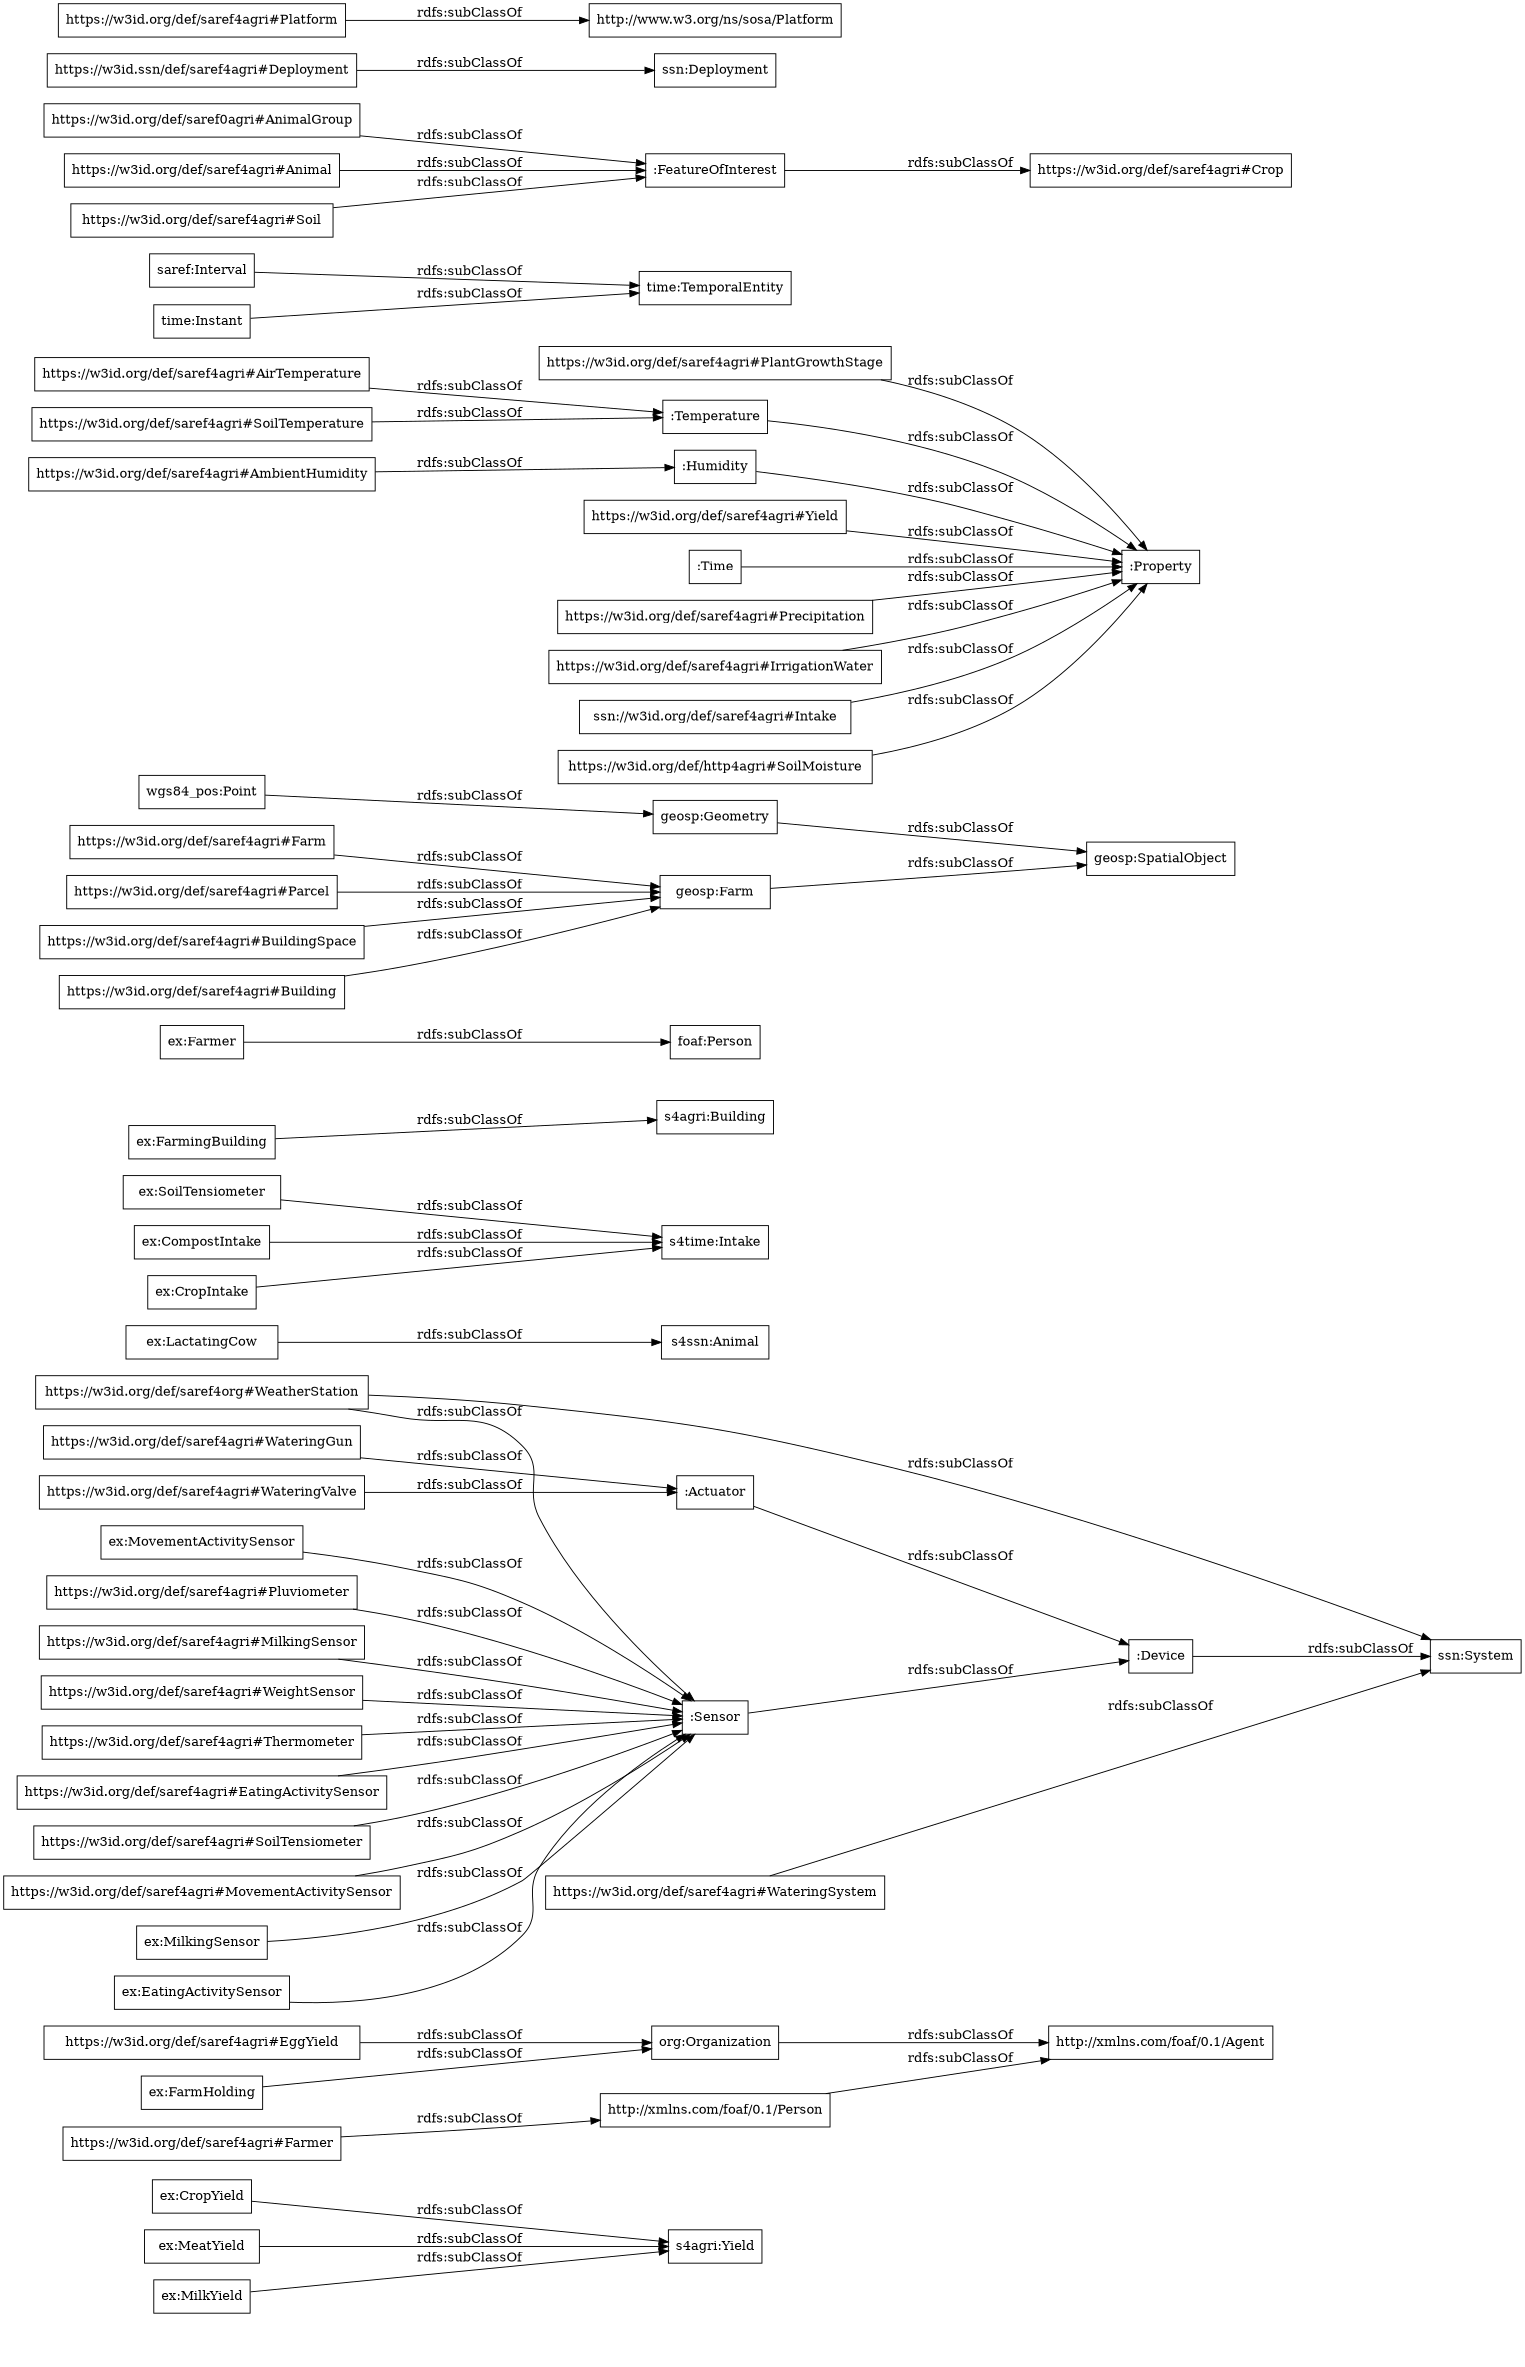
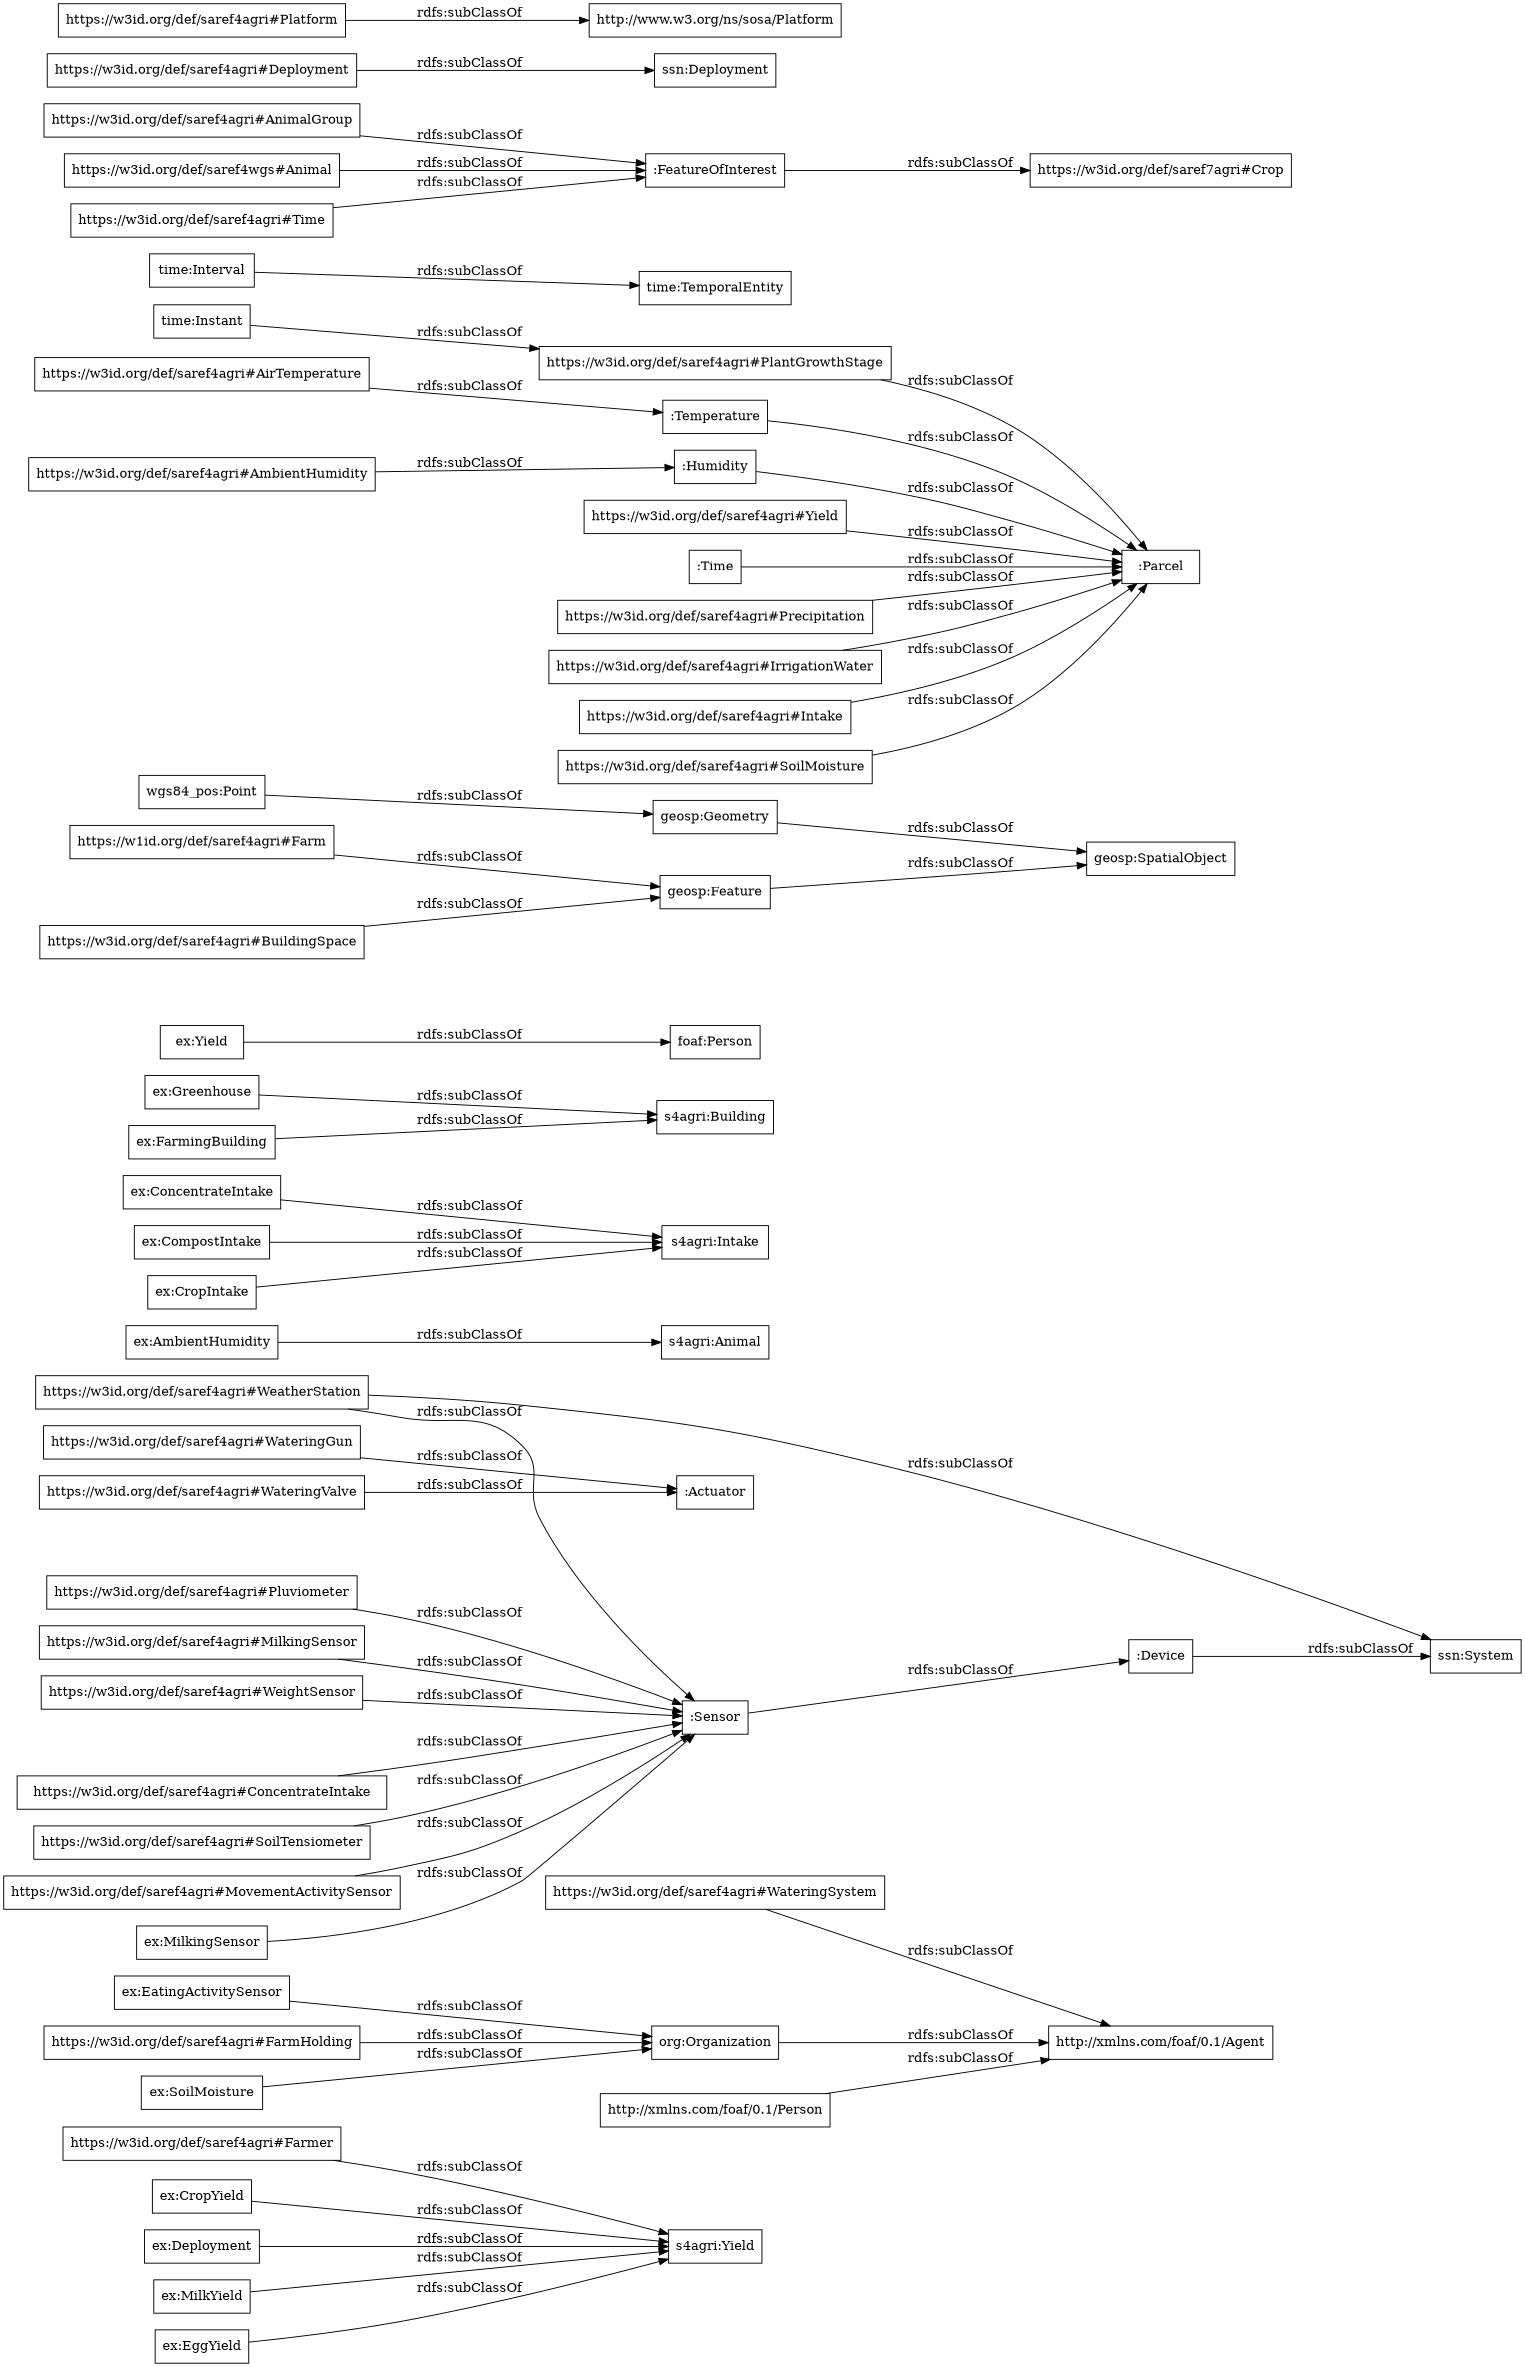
node "https://w3id.ssn/def/saref4agri#Deployment": label "https://w3id.ssn/def/saref4agri#Deployment" -> "https://w3id.org/def/saref4agri#Deployment"
node "https://w3id.org/def/saref0agri#AnimalGroup": label "https://w3id.org/def/saref0agri#AnimalGroup" -> "https://w3id.org/def/saref4agri#AnimalGroup"
node "https://w3id.org/def/saref4agri#Animal": label "https://w3id.org/def/saref4agri#Animal" -> "https://w3id.org/def/saref4wgs#Animal"
node "https://w3id.org/def/saref4agri#Crop": label "https://w3id.org/def/saref4agri#Crop" -> "https://w3id.org/def/saref7agri#Crop"
node "https://w3id.org/def/saref4agri#Soil": label "https://w3id.org/def/saref4agri#Soil" -> "https://w3id.org/def/saref4agri#Time"
node "saref:Interval": label "saref:Interval" -> "time:Interval"
edge "time:Instant" -> "time:TemporalEntity": now "time:Instant" -> "https://w3id.org/def/saref4agri#PlantGrowthStage"
node "https://w3id.org/def/saref4agri#SoilTemperature": removed
node ":Property": label ":Property" -> ":Parcel"
node "ssn://w3id.org/def/saref4agri#Intake": label "ssn://w3id.org/def/saref4agri#Intake" -> "https://w3id.org/def/saref4agri#Intake"
node "https://w3id.org/def/http4agri#SoilMoisture": label "https://w3id.org/def/http4agri#SoilMoisture" -> "https://w3id.org/def/saref4agri#SoilMoisture"
node "https://w3id.org/def/saref4agri#Farm": label "https://w3id.org/def/saref4agri#Farm" -> "https://w1id.org/def/saref4agri#Farm"
node "https://w3id.org/def/saref4agri#Parcel": removed
node "geosp:Farm": label "geosp:Farm" -> "geosp:Feature"
node "https://w3id.org/def/saref4agri#Building": removed
node "ex:Farmer": label "ex:Farmer" -> "ex:Yield"
node "ex:Greenhouse": added
node "ex:SoilTensiometer": label "ex:SoilTensiometer" -> "ex:ConcentrateIntake"
node "s4time:Intake": label "s4time:Intake" -> "s4agri:Intake"
node "ex:LactatingCow": label "ex:LactatingCow" -> "ex:AmbientHumidity"
node "s4ssn:Animal": label "s4ssn:Animal" -> "s4agri:Animal"
node "https://w3id.org/def/saref4org#WeatherStation": label "https://w3id.org/def/saref4org#WeatherStation" -> "https://w3id.org/def/saref4agri#WeatherStation"
node "ex:MovementActivitySensor": removed
edge ":Actuator" -> ":Device": removed, label "rdfs:subClassOf"
node "https://w3id.org/def/saref4agri#Thermometer": removed
edge "https://w3id.org/def/saref4agri#WateringSystem" -> "ssn:System": now "https://w3id.org/def/saref4agri#WateringSystem" -> "http://xmlns.com/foaf/0.1/Agent"
node "https://w3id.org/def/saref4agri#EatingActivitySensor": label "https://w3id.org/def/saref4agri#EatingActivitySensor" -> "https://w3id.org/def/saref4agri#ConcentrateIntake"
edge "ex:EatingActivitySensor" -> ":Sensor": now "ex:EatingActivitySensor" -> "org:Organization"
node "https://w3id.org/def/saref4agri#EggYield": label "https://w3id.org/def/saref4agri#EggYield" -> "https://w3id.org/def/saref4agri#FarmHolding"
node "ex:FarmHolding": label "ex:FarmHolding" -> "ex:SoilMoisture"
edge "https://w3id.org/def/saref4agri#Farmer" -> "http://xmlns.com/foaf/0.1/Person": now "https://w3id.org/def/saref4agri#Farmer" -> "s4agri:Yield"
node "ex:MeatYield": label "ex:MeatYield" -> "ex:Deployment"
node "ex:EggYield": added
